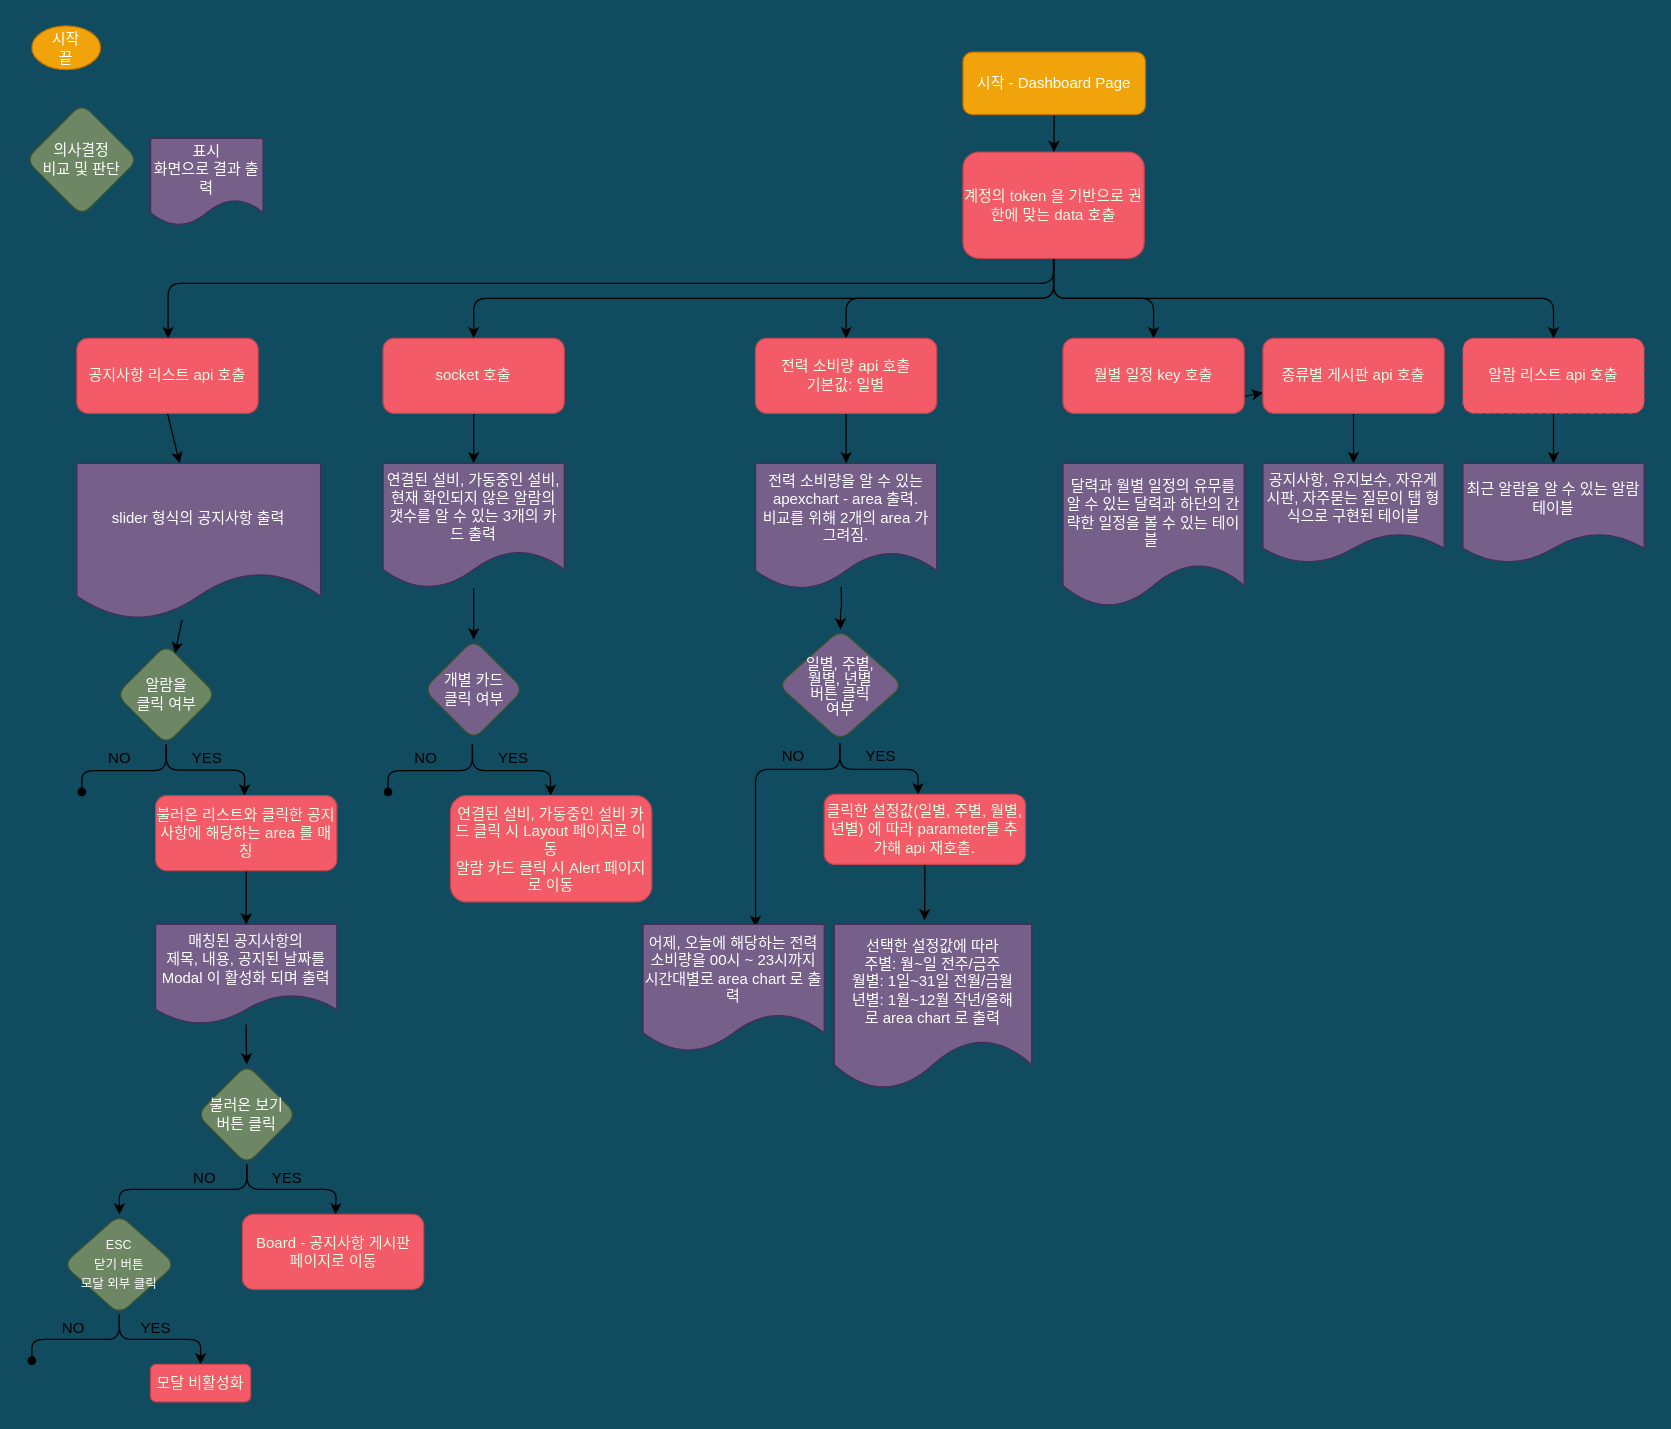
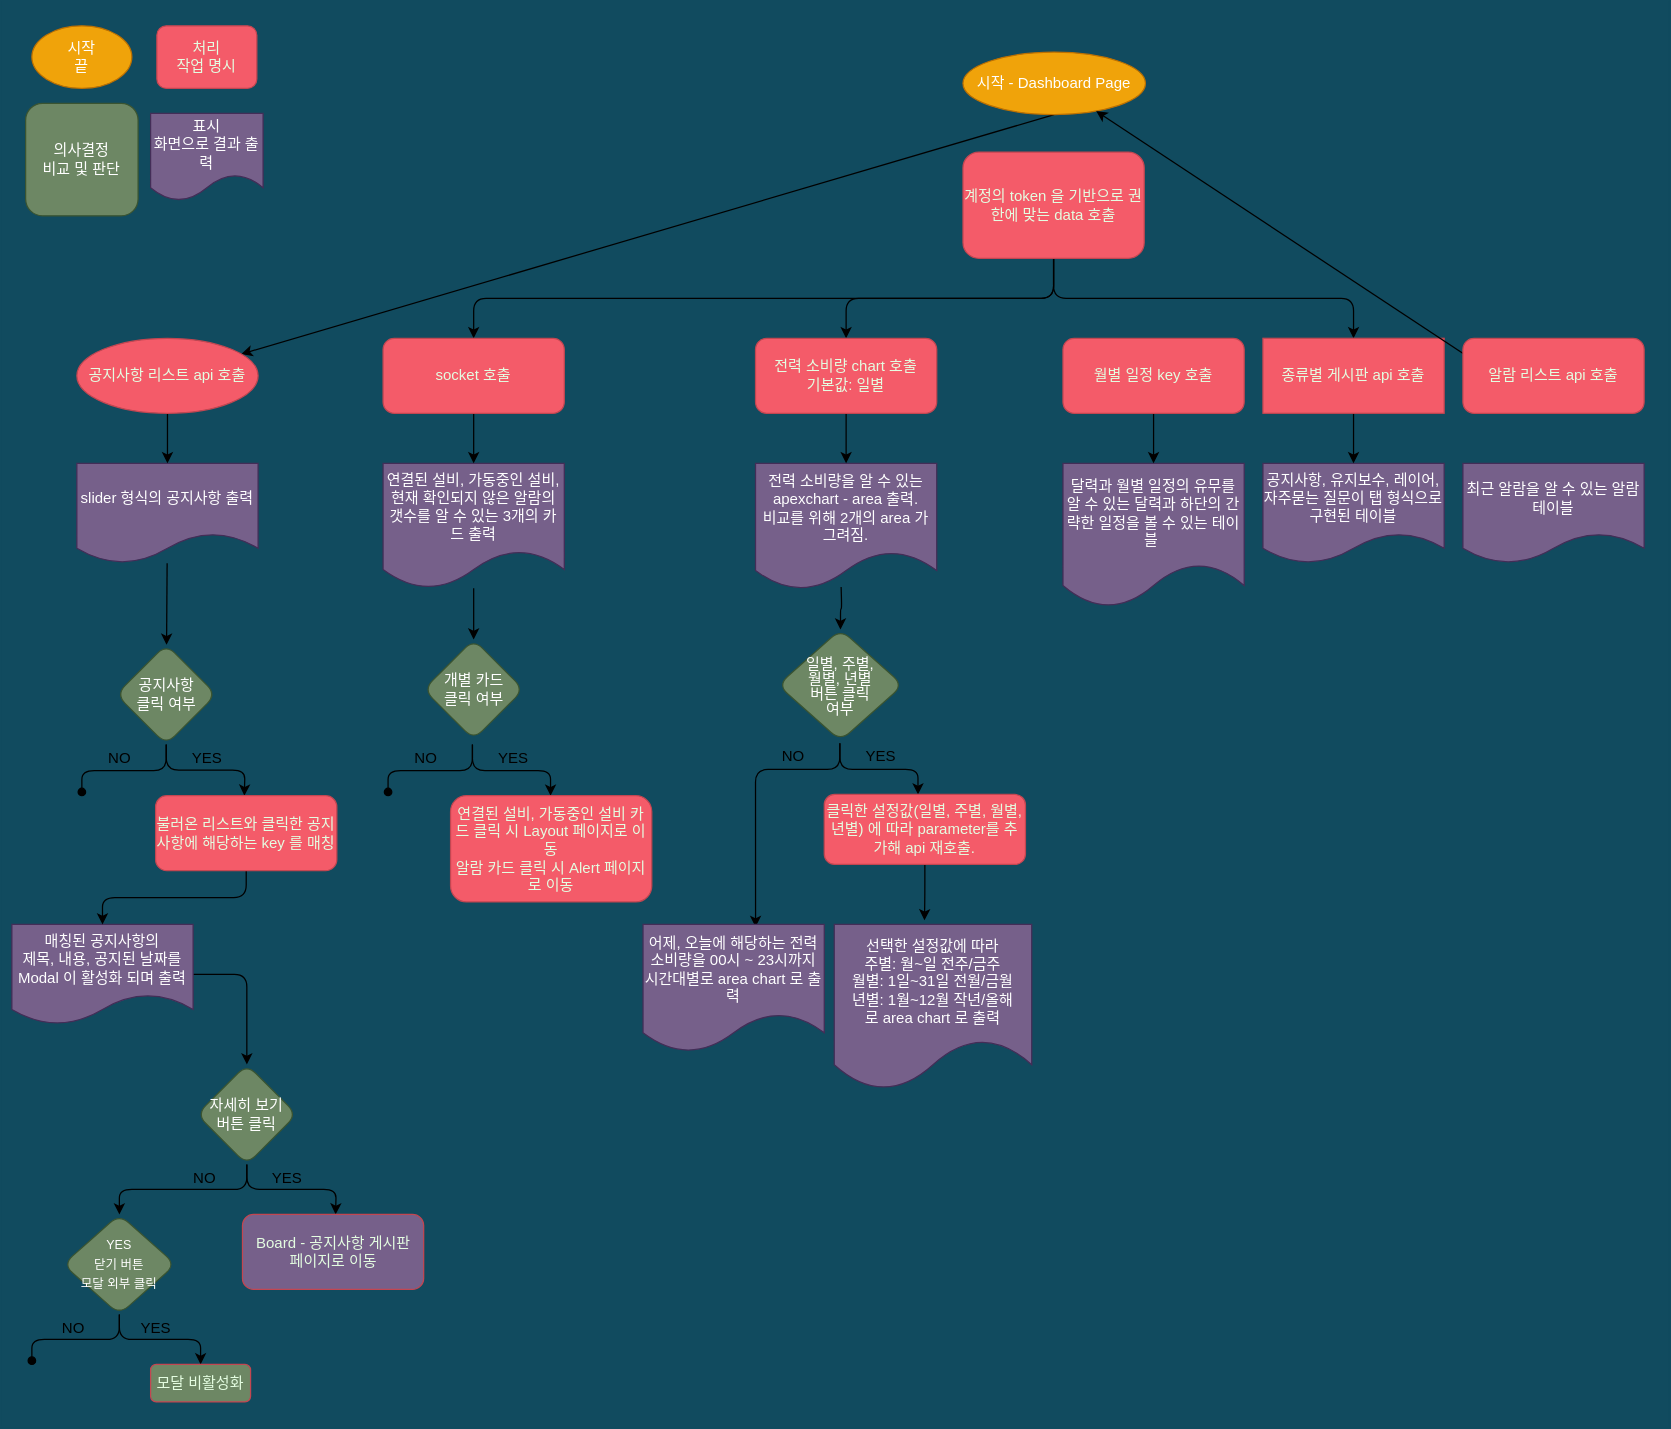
node "시작 끝": size 69x44 -> 100x63
node "처리 작업 명시": added
node "시작 - Dashboard Page": shape rounded rectangle -> ellipse
edge "시작 - Dashboard Page" -> "계정의 token 을 기반으로 권한에 맞는 data 호출": now "시작 - Dashboard Page" -> "공지사항 리스트 api 호출"
node "의사결정 비교 및 판단": shape diamond -> rounded rectangle
node "표시 화면으로 결과 출력": moved (207, 182) -> (207, 157)
edge "계정의 token 을 기반으로 권한에 맞는 data 호출" -> "공지사항 리스트 api 호출": removed
edge "계정의 token 을 기반으로 권한에 맞는 data 호출" -> "알람 리스트 api 호출": removed
edge "계정의 token 을 기반으로 권한에 맞는 data 호출" -> "월별 일정 key 호출": removed
edge "계정의 token 을 기반으로 권한에 맞는 data 호출" -> "종류별 게시판 api 호출": added
node "공지사항 리스트 api 호출": shape rounded rectangle -> ellipse
node "전력 소비량 api 호출 기본값: 일별": label "전력 소비량 api 호출 기본값: 일별" -> "전력 소비량 chart 호출 기본값: 일별"
node "종류별 게시판 api 호출": shape rounded rectangle -> rectangle
node "알람 리스트 api 호출": style dashed -> solid
edge "월별 일정 key 호출" -> "종류별 게시판 api 호출": now "월별 일정 key 호출" -> "달력과 월별 일정의 유무를 알 수 있는 달력과 하단의 간략한 일정을 볼 수 있는 테이블"
edge "알람 리스트 api 호출" -> "최근 알람을 알 수 있는 알람 테이블": now "알람 리스트 api 호출" -> "시작 - Dashboard Page"
node "공지사항, 유지보수, 자유게시판, 자주묻는 질문이 탭 형식으로 구현된 테이블": label "공지사항, 유지보수, 자유게시판, 자주묻는 질문이 탭 형식으로 구현된 테이블" -> "공지사항, 유지보수, 레이어, 자주묻는 질문이 탭 형식으로 구현된 테이블"
node "slider 형식의 공지사항 출력": size 244x156 -> 181x100
node "일별, 주별, 월별, 년별 버튼 클릭 여부": fillcolor #76608a -> #6d8764
node "개별 카드 클릭 여부": fillcolor #76608a -> #6d8764
node "알람을 클릭 여부": label "알람을 클릭 여부" -> "공지사항 클릭 여부"
node "불러온 리스트와 클릭한 공지사항에 해당하는 area 를 매칭": label "불러온 리스트와 클릭한 공지사항에 해당하는 area 를 매칭" -> "불러온 리스트와 클릭한 공지사항에 해당하는 key 를 매칭"
node "매칭된 공지사항의 제목, 내용, 공지된 날짜를 Modal 이 활성화 되며 출력": moved (246, 974) -> (103, 974)
node "불러온 보기 버튼 클릭": label "불러온 보기 버튼 클릭" -> "자세히 보기 버튼 클릭"
node "Board - 공지사항 게시판 페이지로 이동": fillcolor #f45b69 -> #76608a
node "ESC 닫기 버튼 모달 외부 클릭": label "ESC 닫기 버튼 모달 외부 클릭" -> "YES 닫기 버튼 모달 외부 클릭"
node "모달 비활성화": fillcolor #f45b69 -> #6d8764
